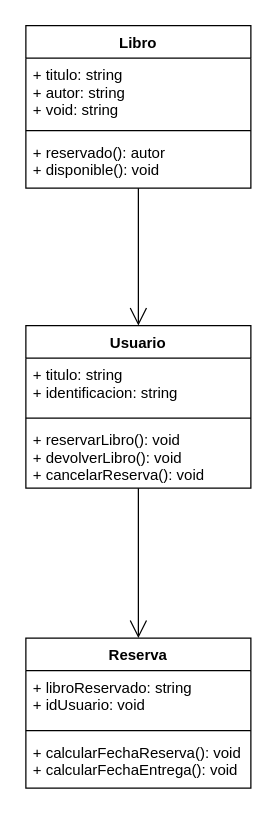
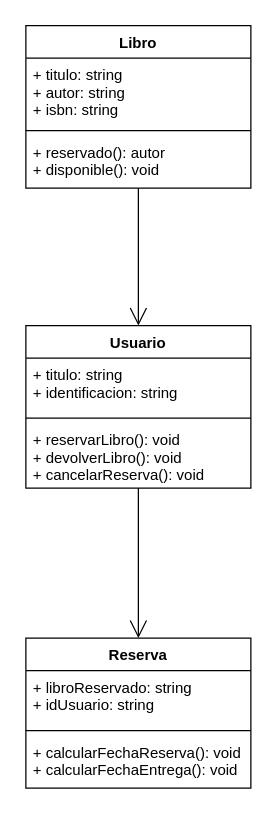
node "+ titulo: string + autor: string + void: string": label "+ titulo: string + autor: string + void: string" -> "+ titulo: string + autor: string + isbn: string"
node "+ libroReservado: string + idUsuario: void": label "+ libroReservado: string + idUsuario: void" -> "+ libroReservado: string + idUsuario: string"
